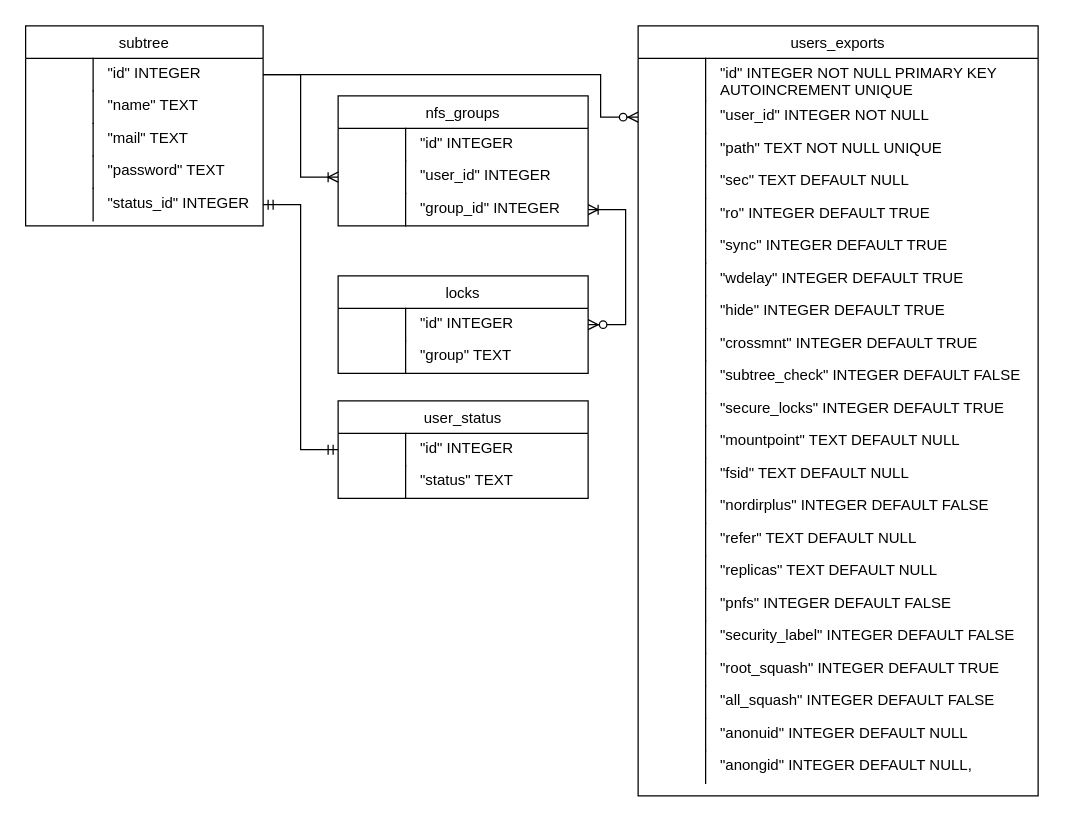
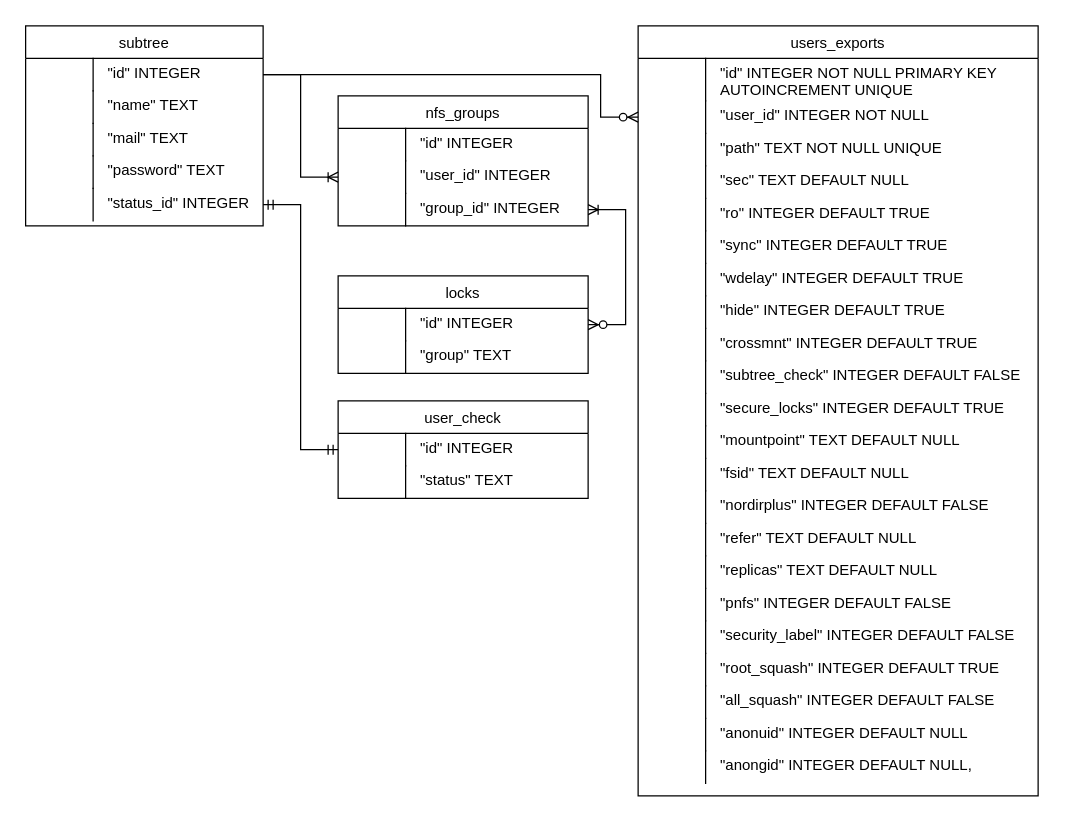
node "user_status": label "user_status" -> "user_check"
